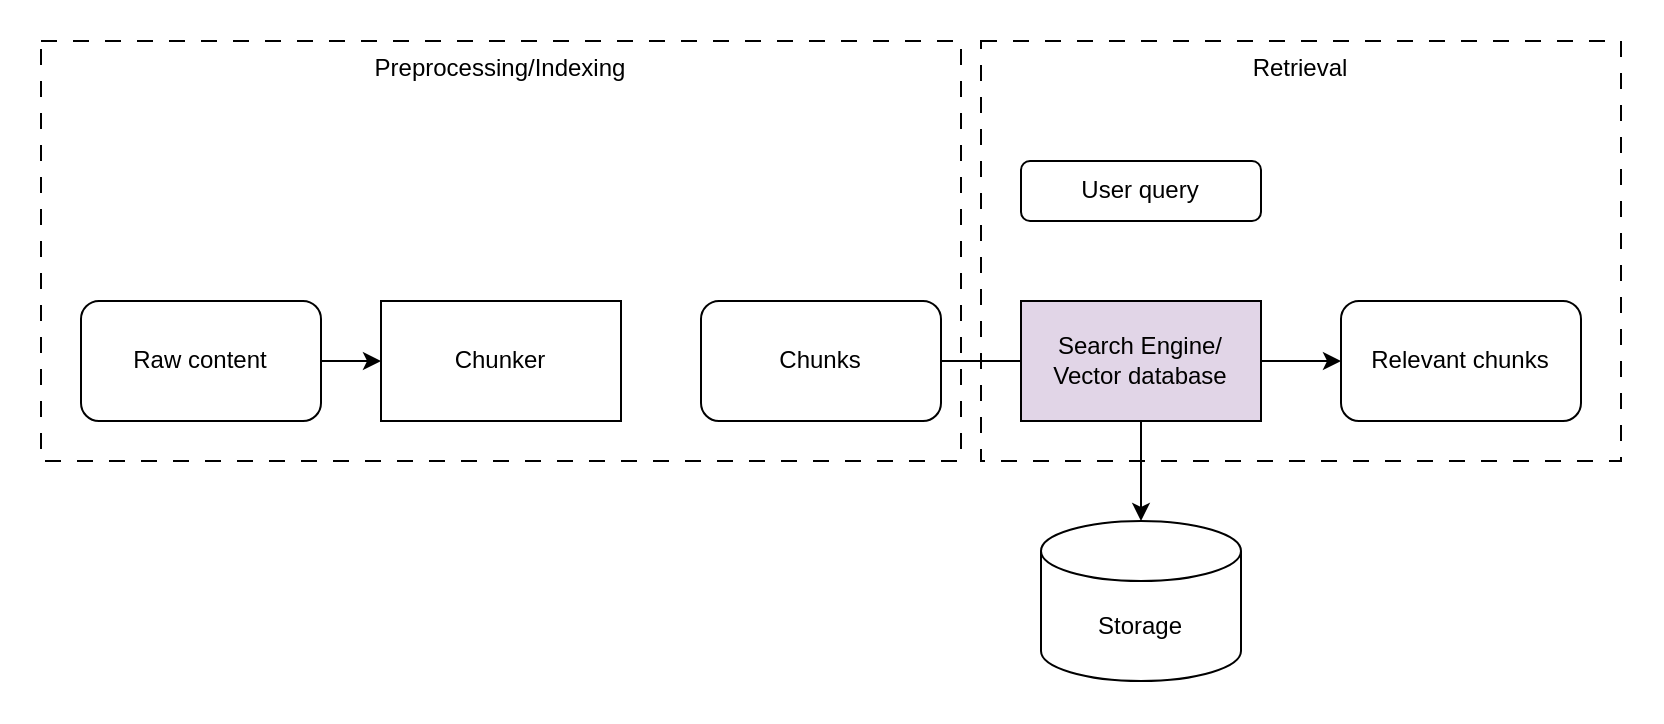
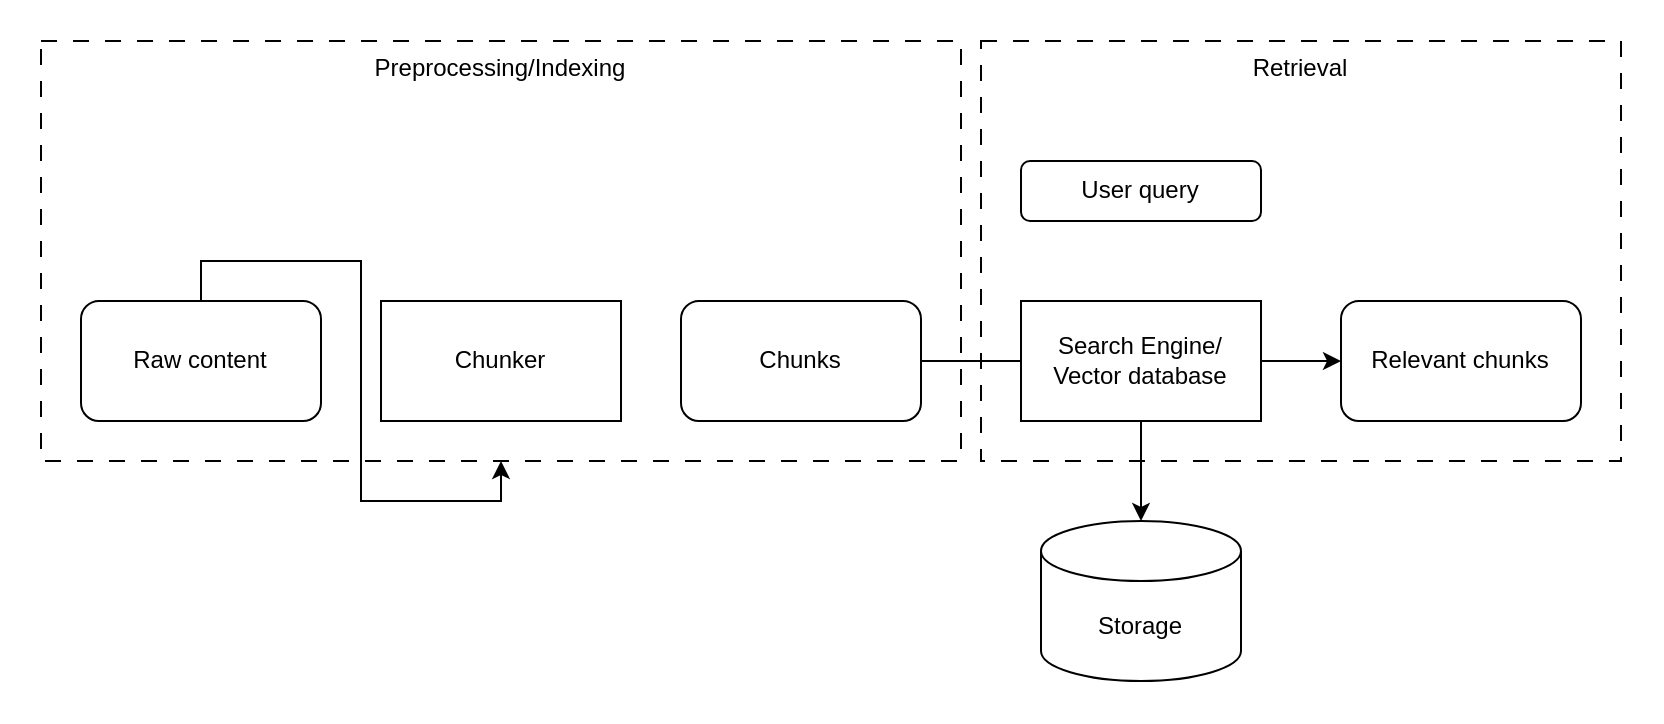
edge "Raw content" -> "Chunker": now "Raw content" -> "Preprocessing/Indexing"
node "Chunks": moved (821, 361) -> (801, 361)
node "Search Engine/ Vector database": fillcolor #e1d5e7 -> #ffffff
